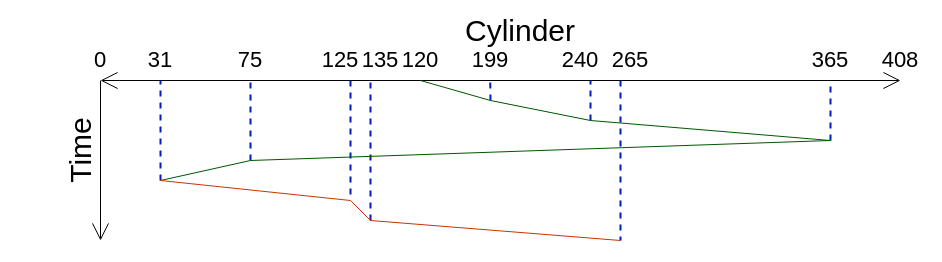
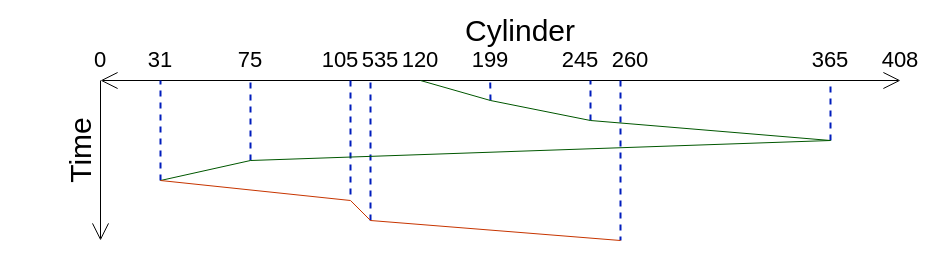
node "125": label "125" -> "105"
node "135": label "135" -> "535"
node "240": label "240" -> "245"
node "265": label "265" -> "260"
